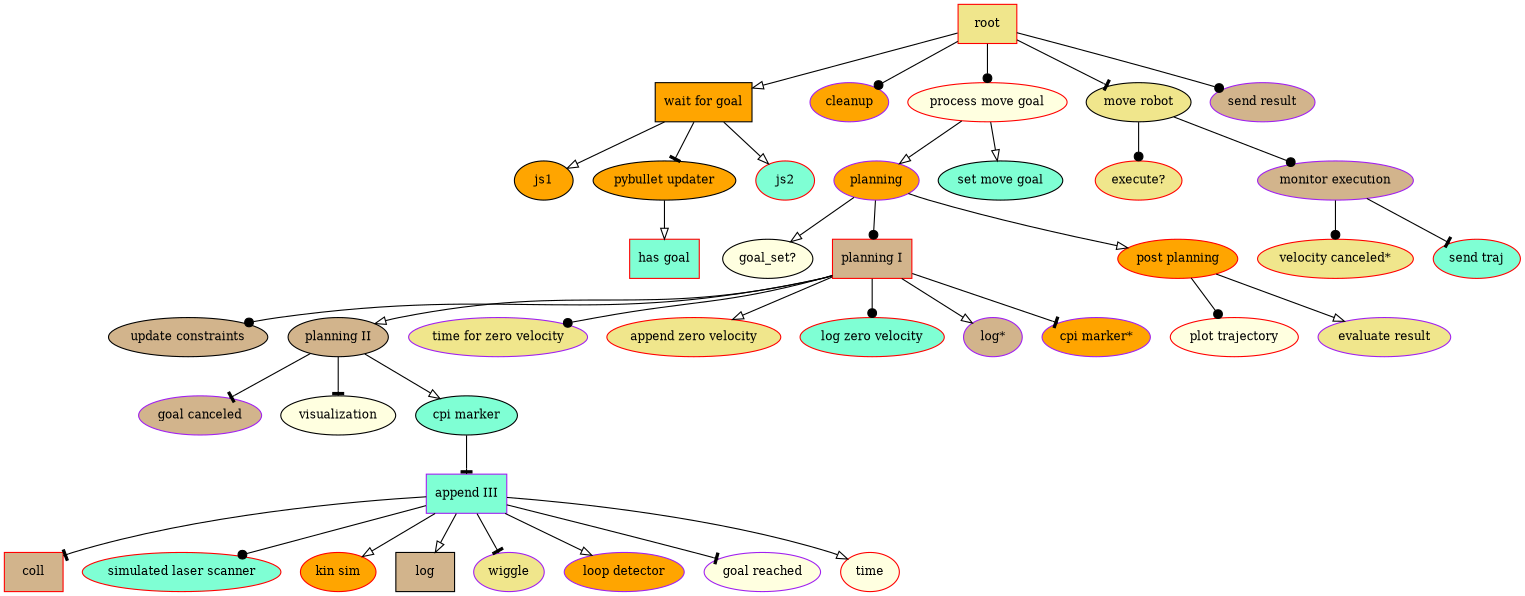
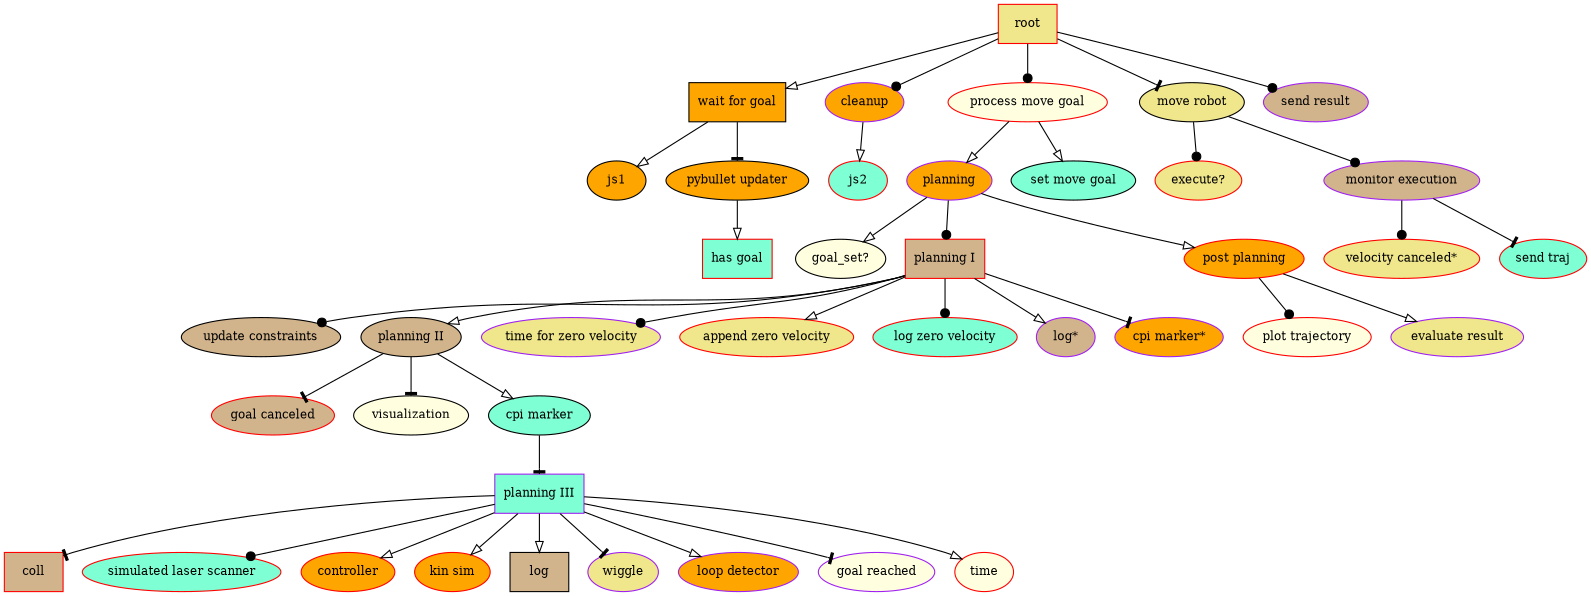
edge "wait for goal" -> "js2": now "cleanup" -> "js2"
node "goal canceled": color purple -> red
node "append III": label "append III" -> "planning III"
node "controller": added
